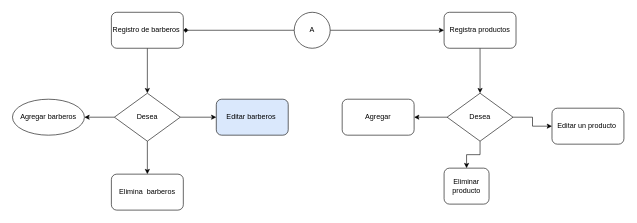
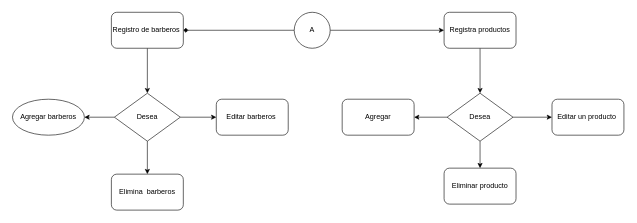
node "Editar barberos": fillcolor #dae8fc -> #ffffff
node "Editar un producto": moved (588, 126) -> (588, 117)
node "Eliminar producto": size 45x36 -> 72x36
